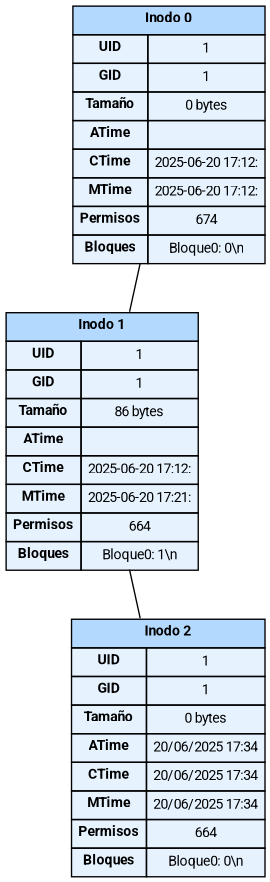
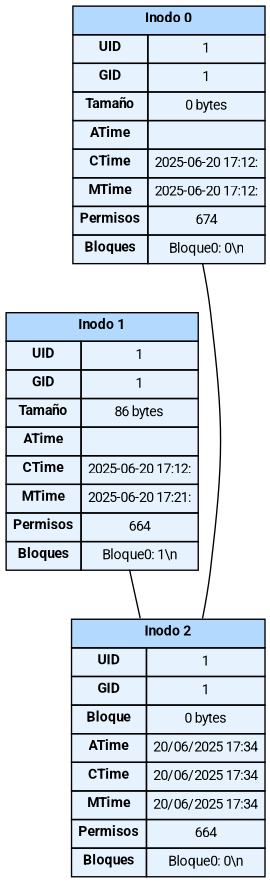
edge "Inodo 0" -- "Inodo 1": now "Inodo 0" -- "Inodo 2"
node "Inodo 2": text "Tamaño" -> "Bloque"
